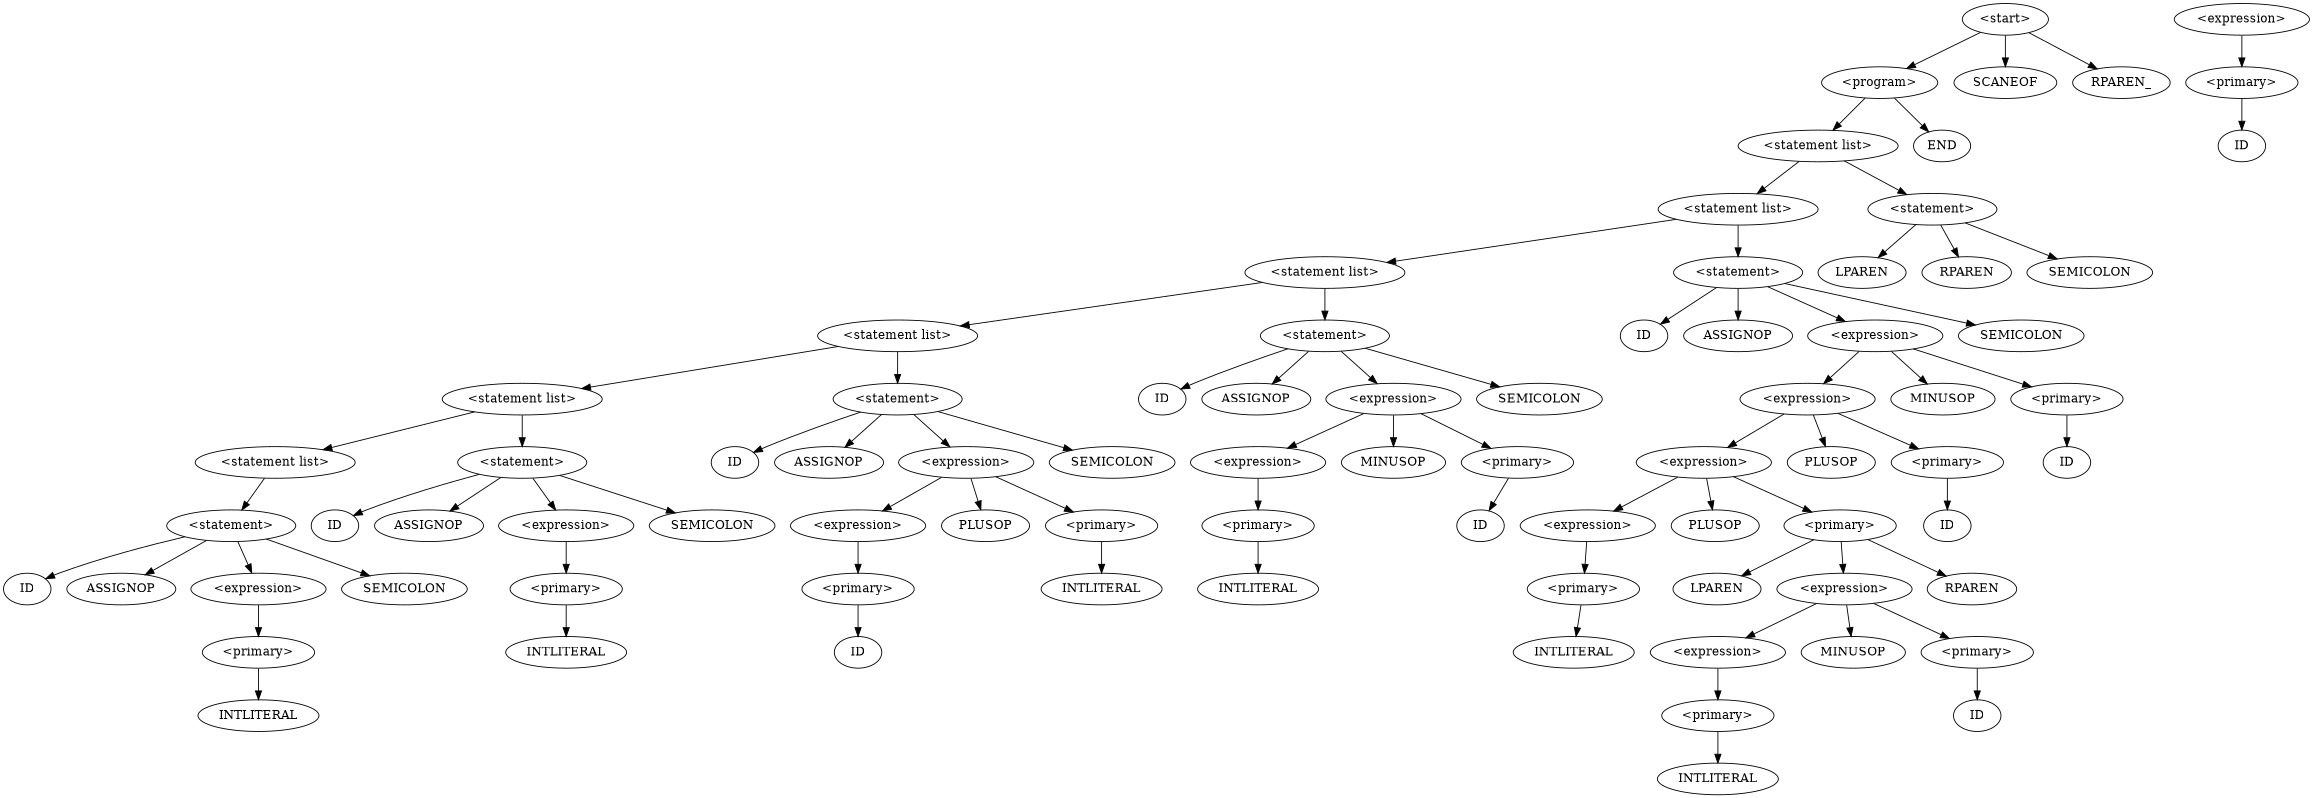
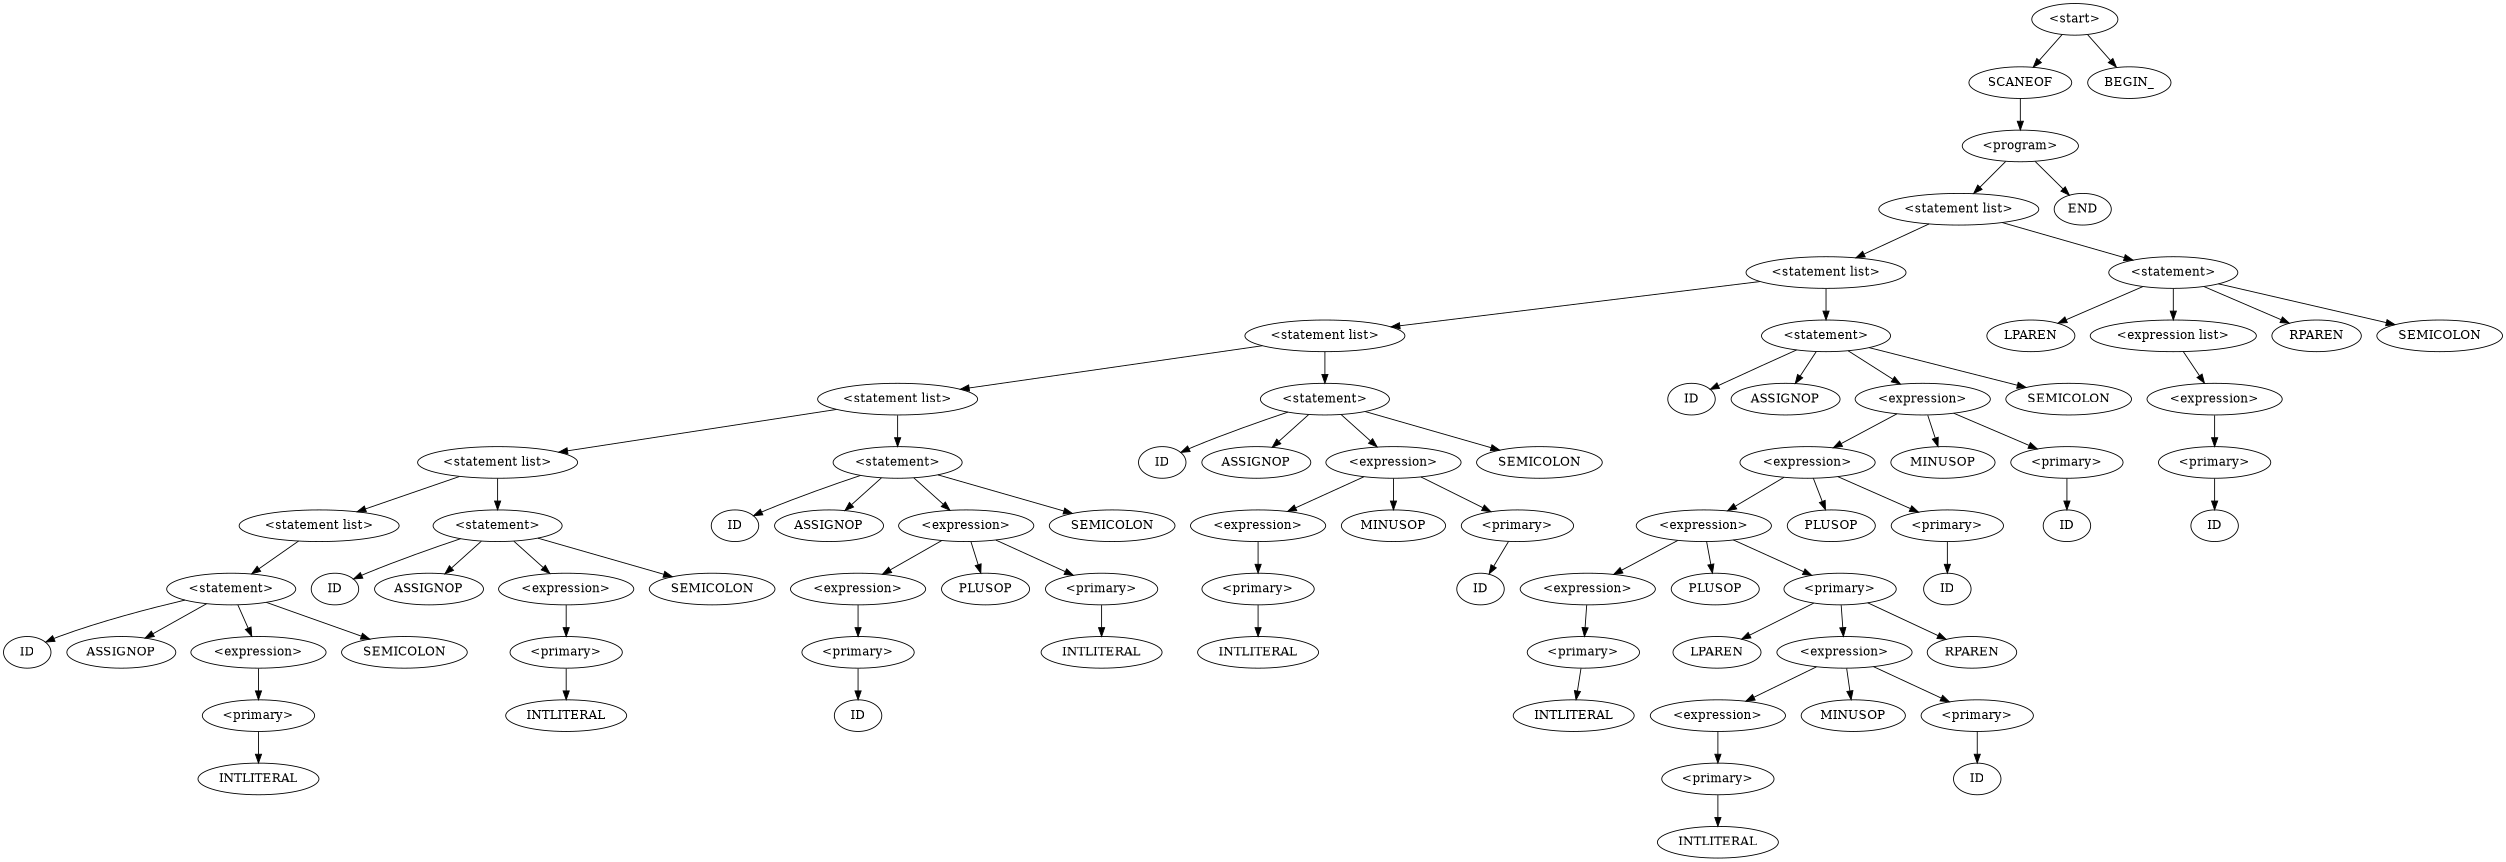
edge "<start>" -> "<program>": now "SCANEOF" -> "<program>"
node "RPAREN_": label "RPAREN_" -> "BEGIN_"
node "<expression list>": added
